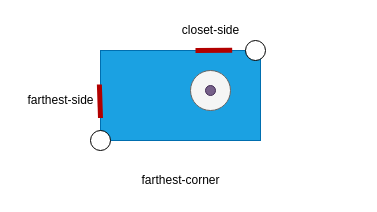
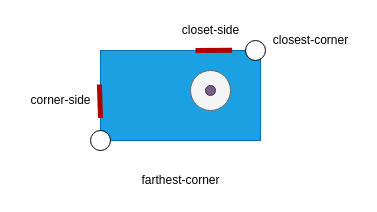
node "closest-corner": added
node "farthest-side": label "farthest-side" -> "corner-side"
